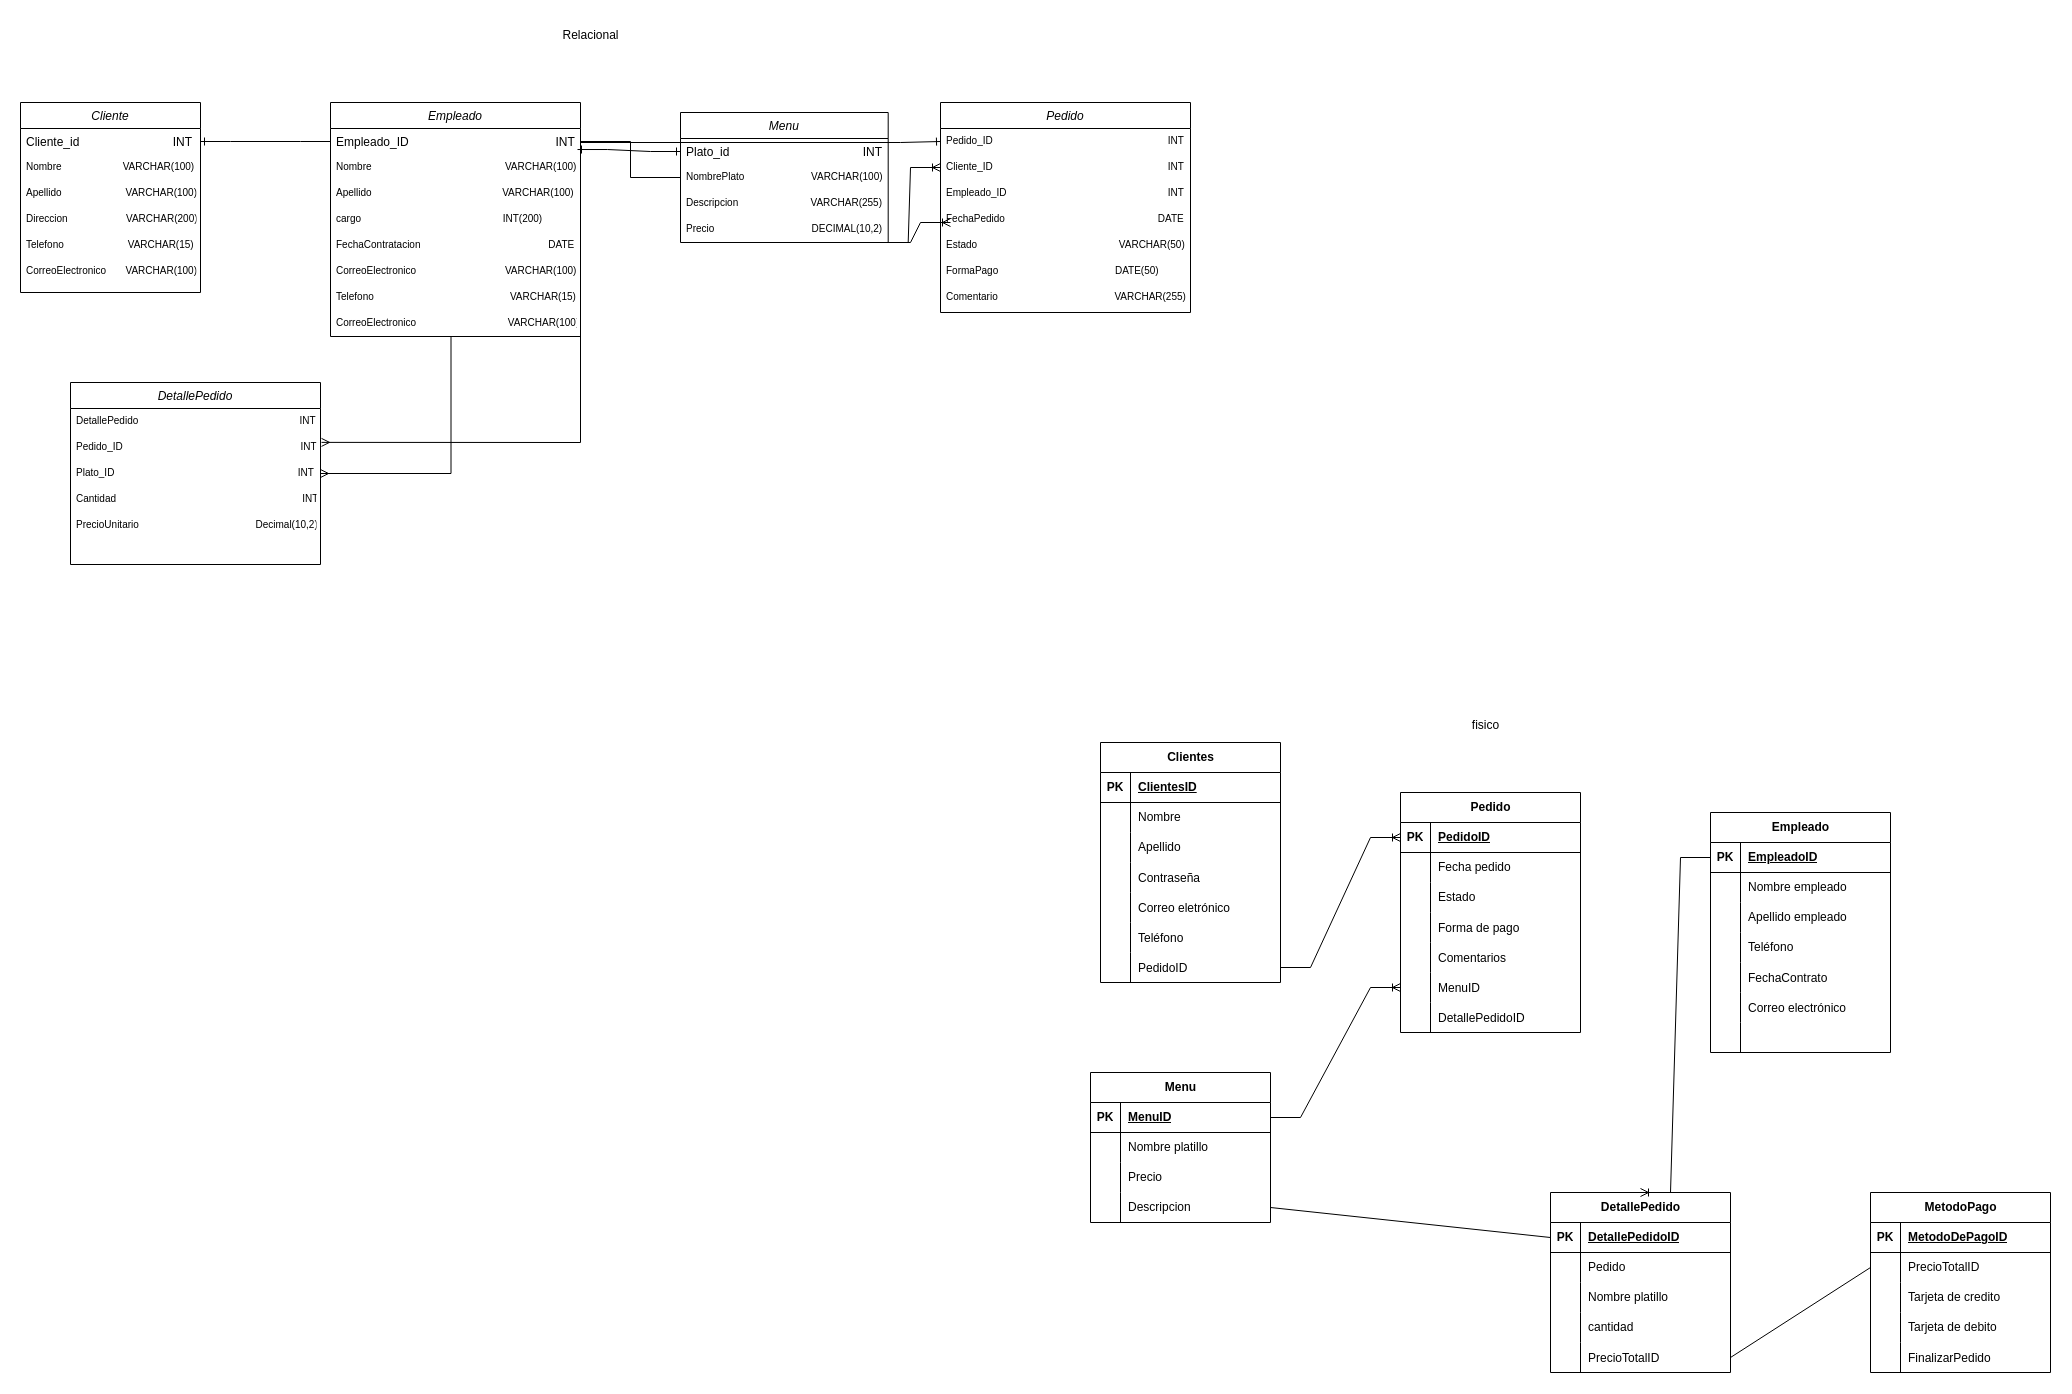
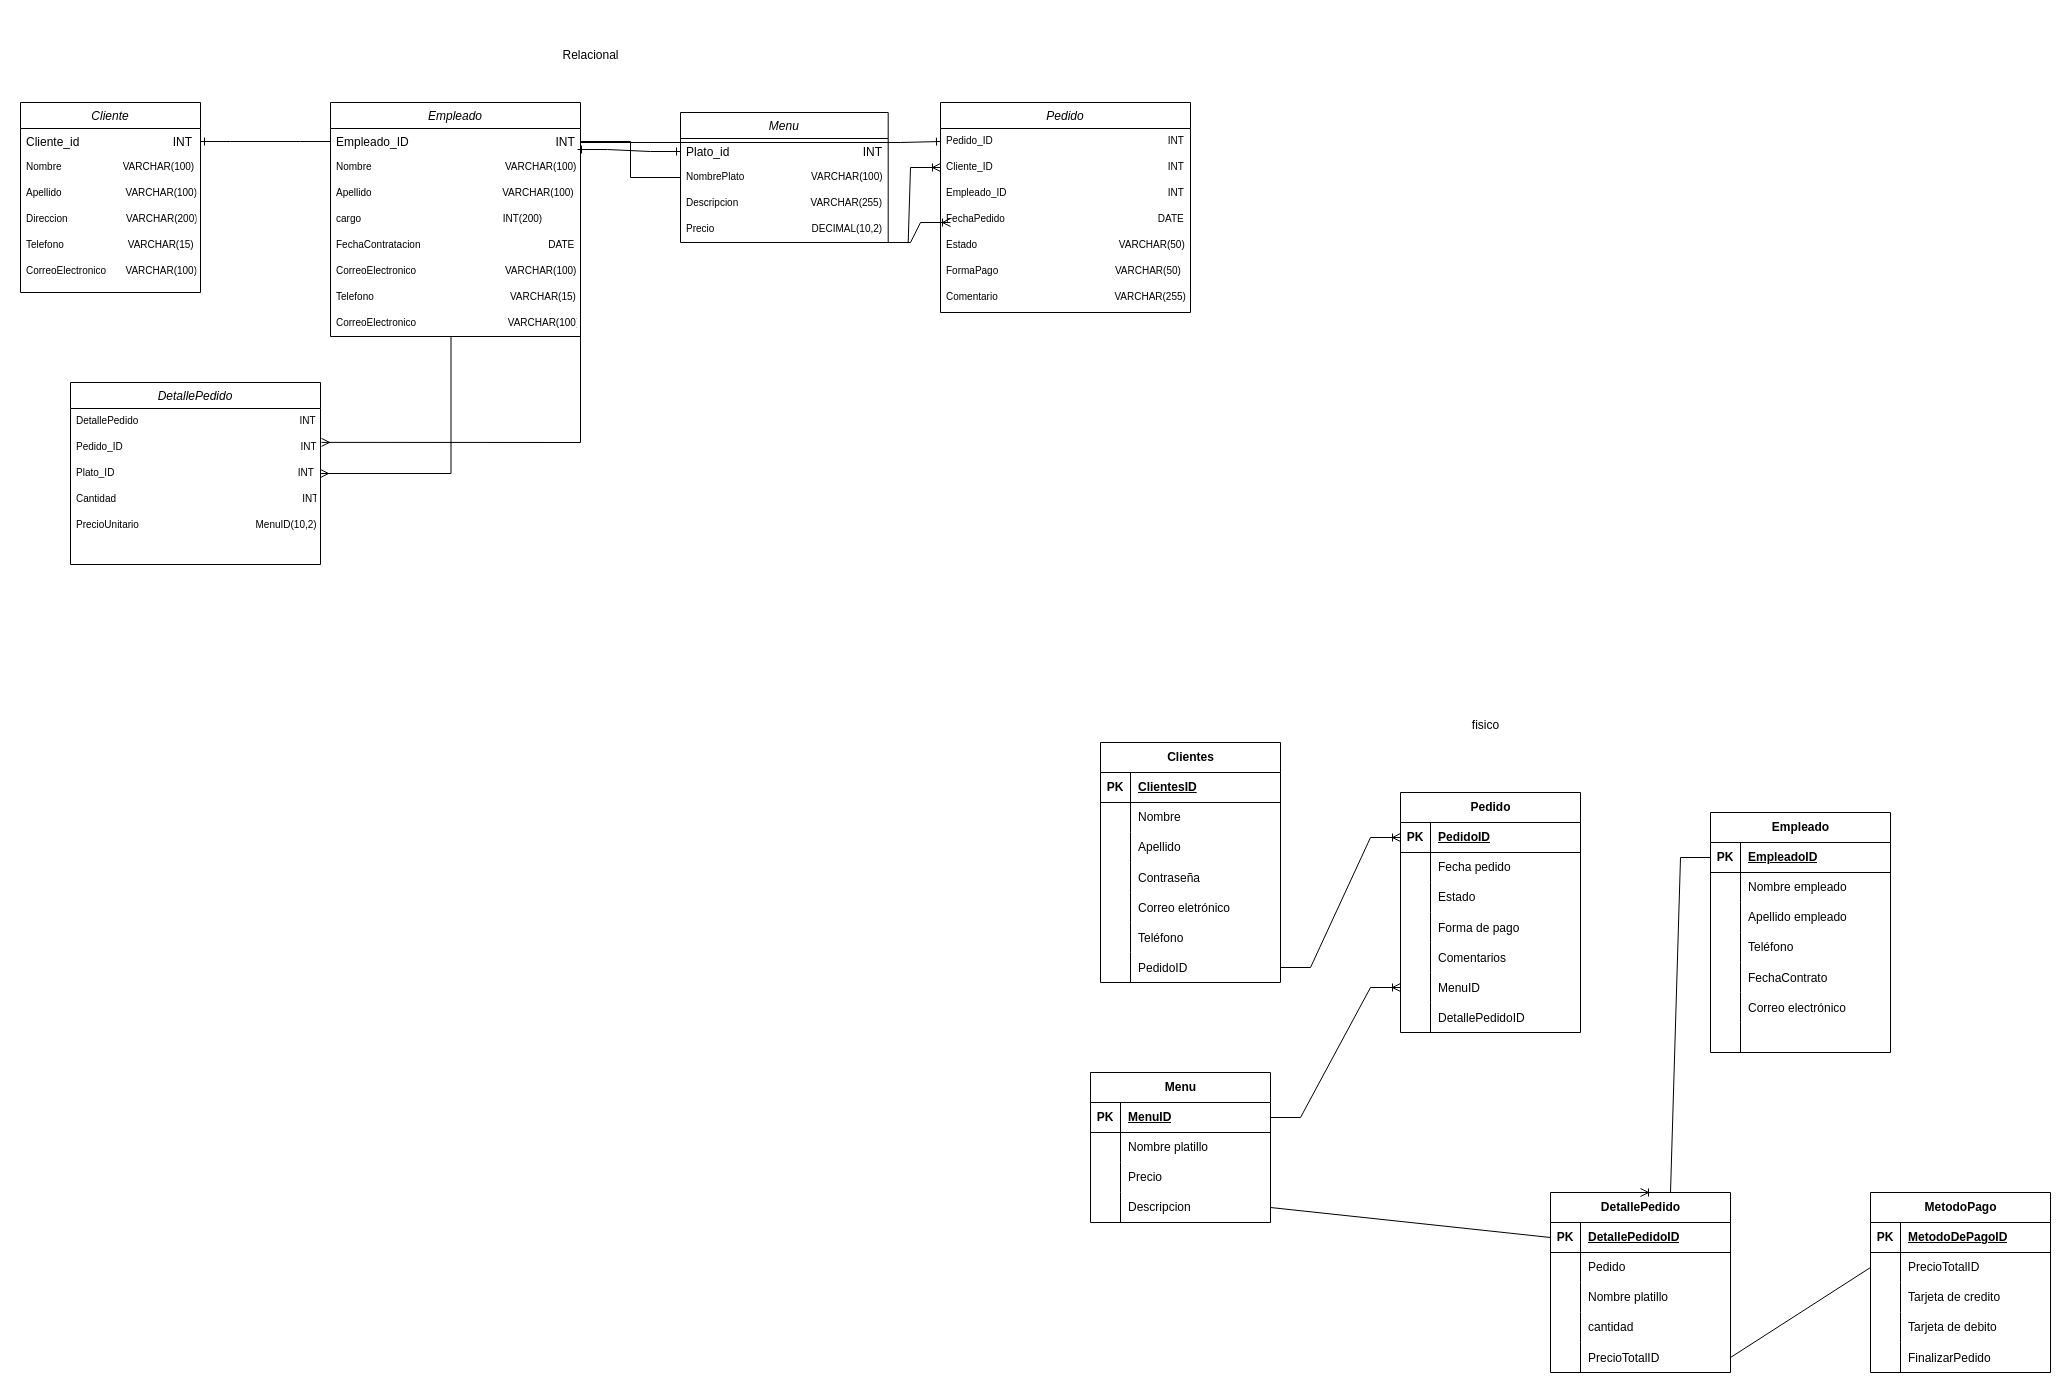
node "Relacional": moved (591, 36) -> (591, 56)
node "FormaPago DATE(50)": label "FormaPago DATE(50)" -> "FormaPago VARCHAR(50)"
node "PrecioUnitario Decimal(10,2)": label "PrecioUnitario Decimal(10,2)" -> "PrecioUnitario MenuID(10,2)"
